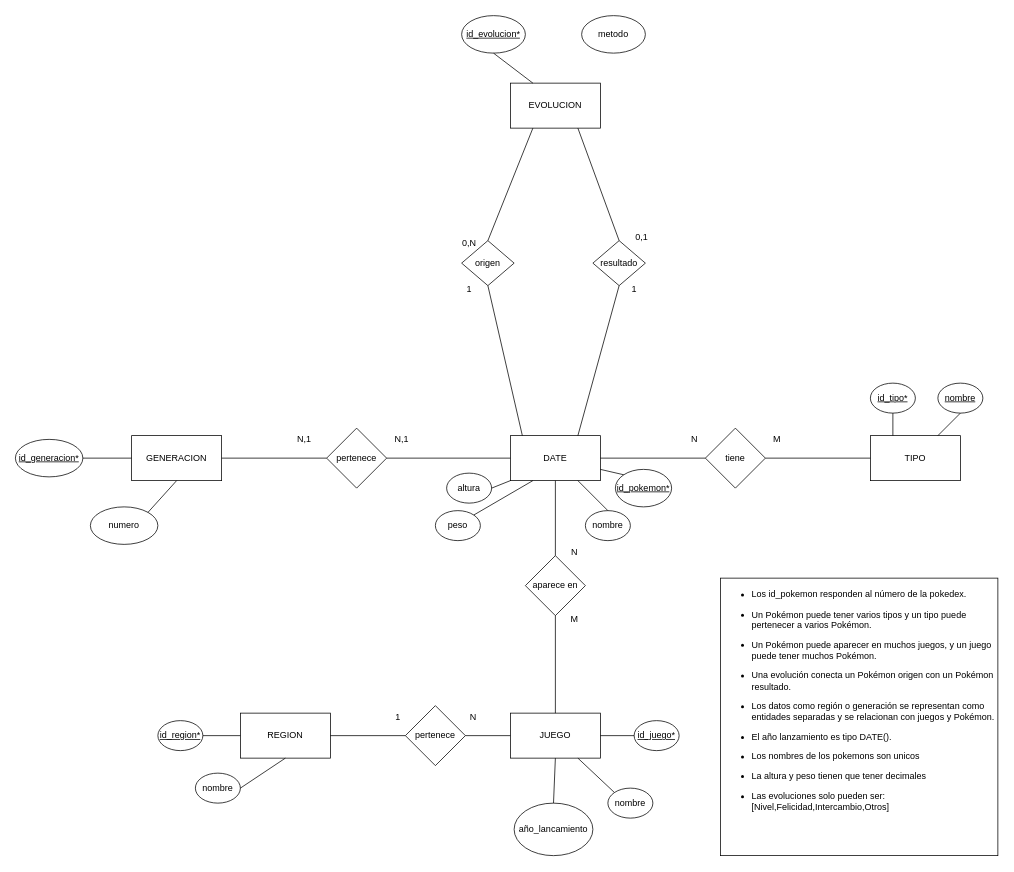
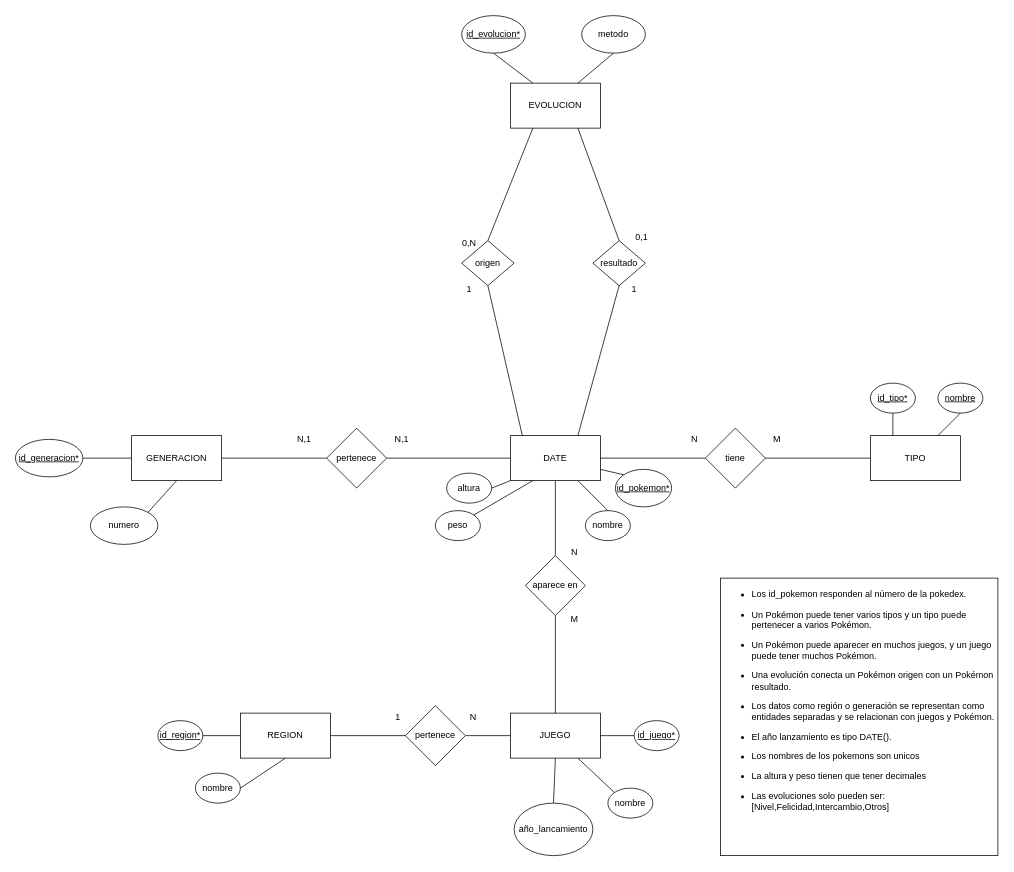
edge "metodo" -- "EVOLUCION": added
